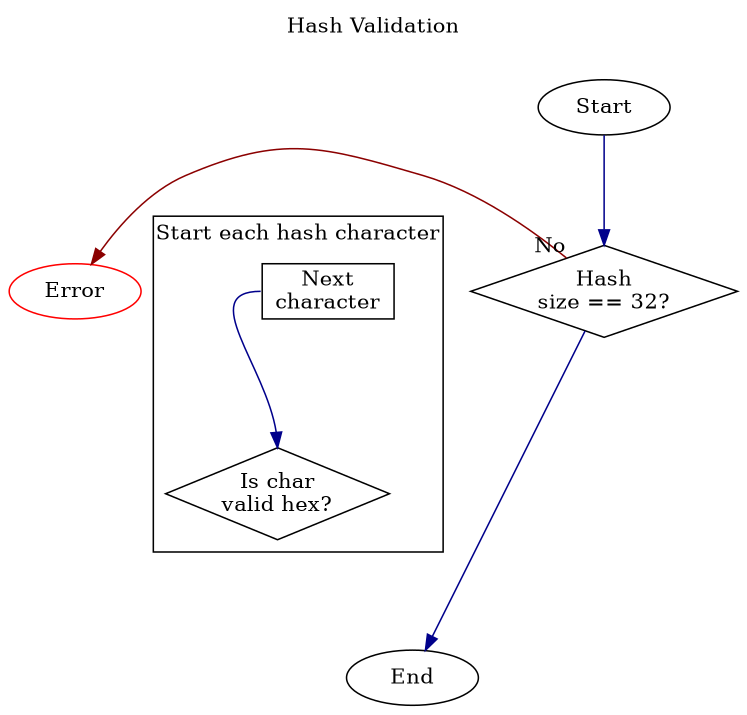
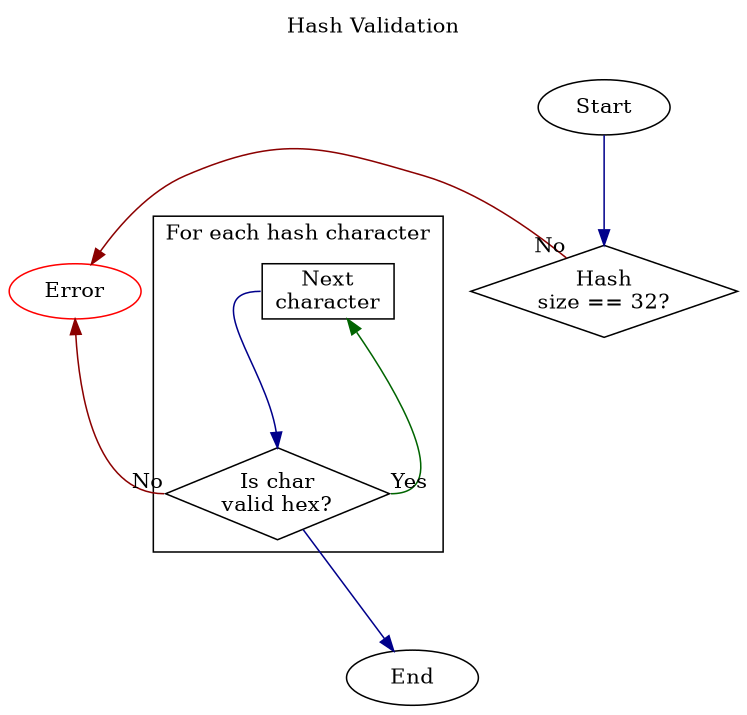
cluster "Start each hash character": label "Start each hash character" -> "For each hash character"
edge "Is char valid hex?" -> "Next character": added
edge "Is char valid hex?" -> "Error": added
edge "Hash size == 32?" -> "End": now "Is char valid hex?" -> "End"
